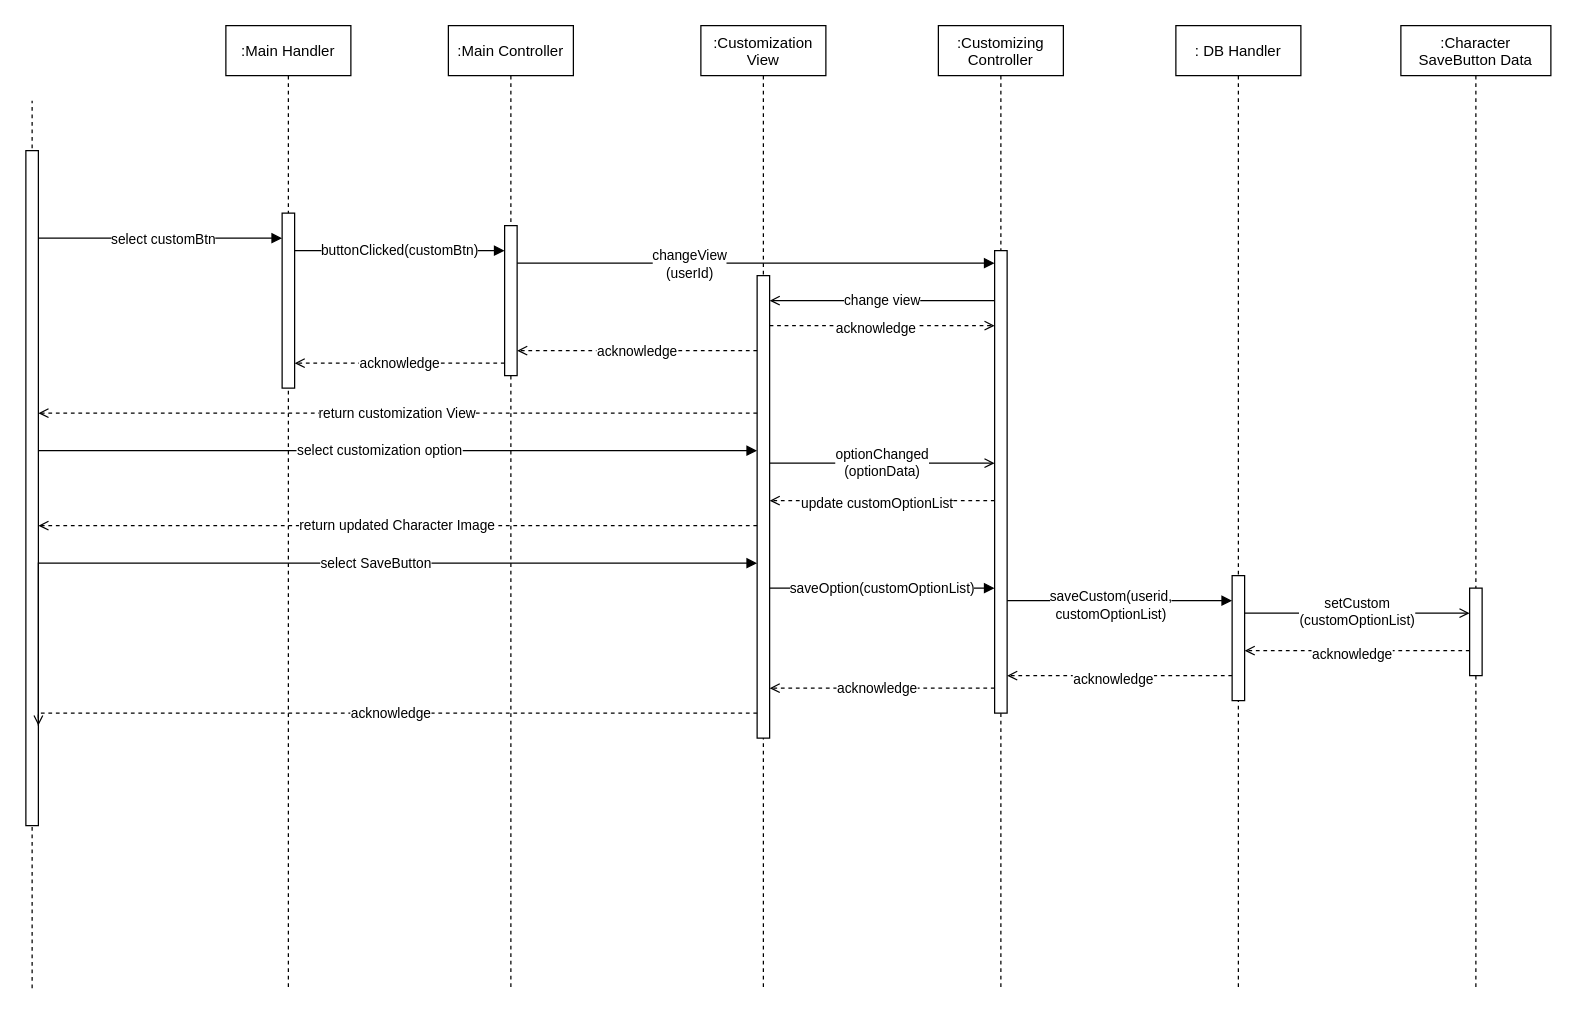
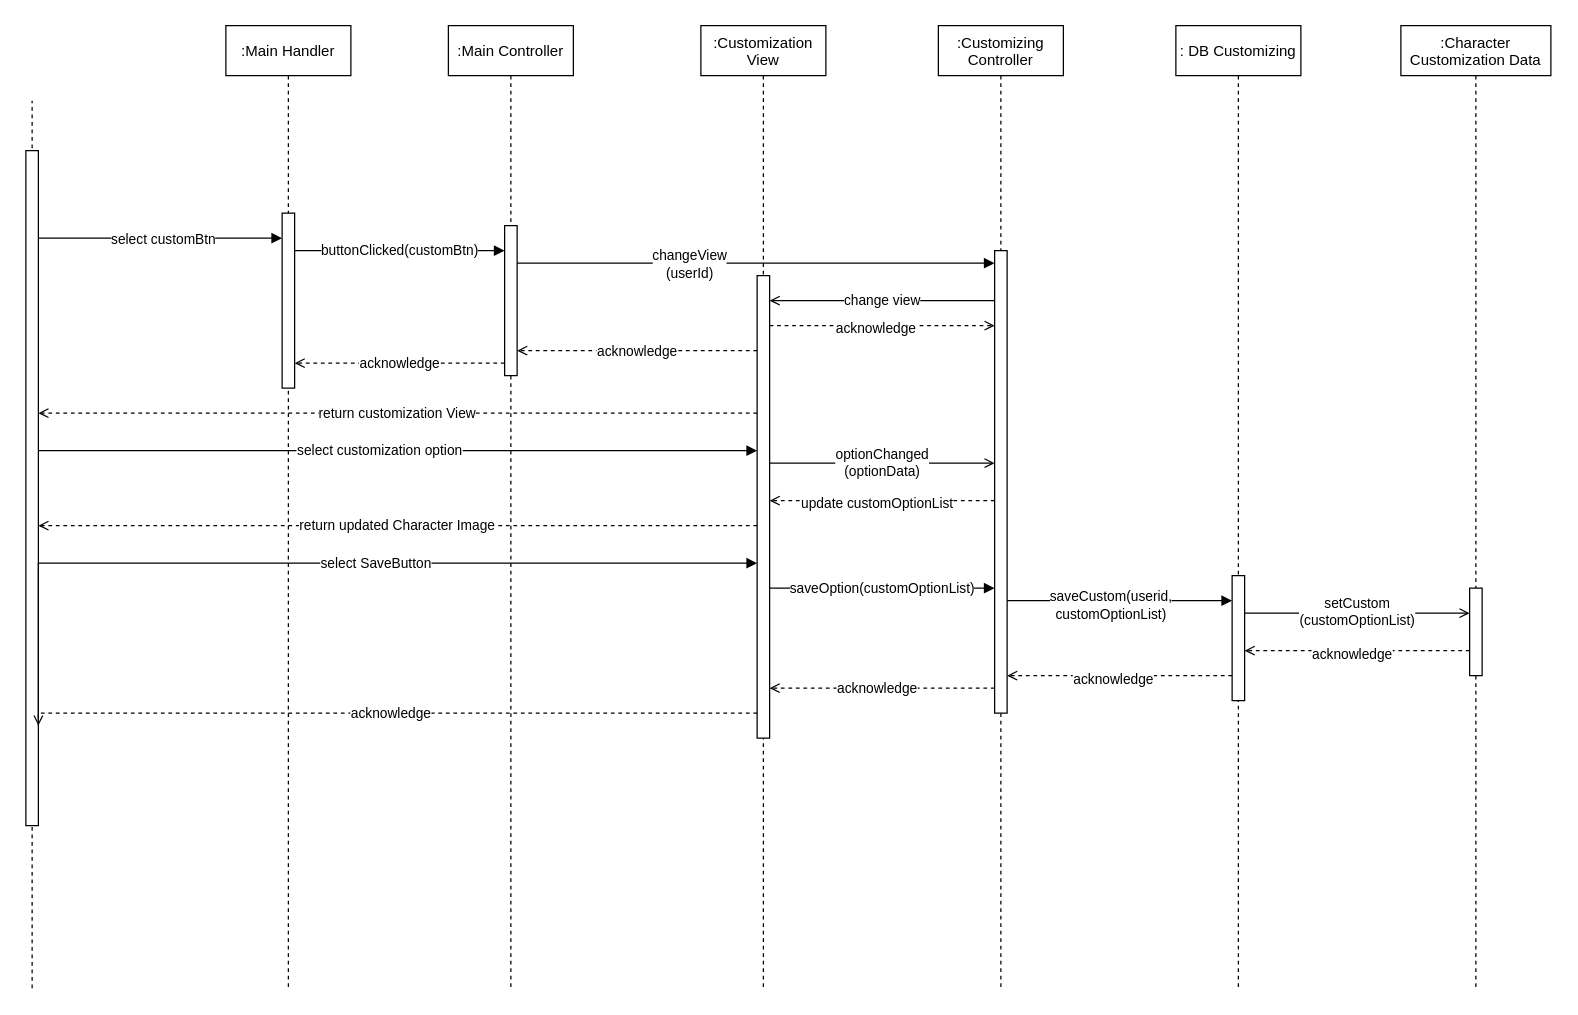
node ":Character SaveButton Data": label ":Character SaveButton Data" -> ":Character Customization Data"
node ": DB Handler": label ": DB Handler" -> ": DB Customizing"
